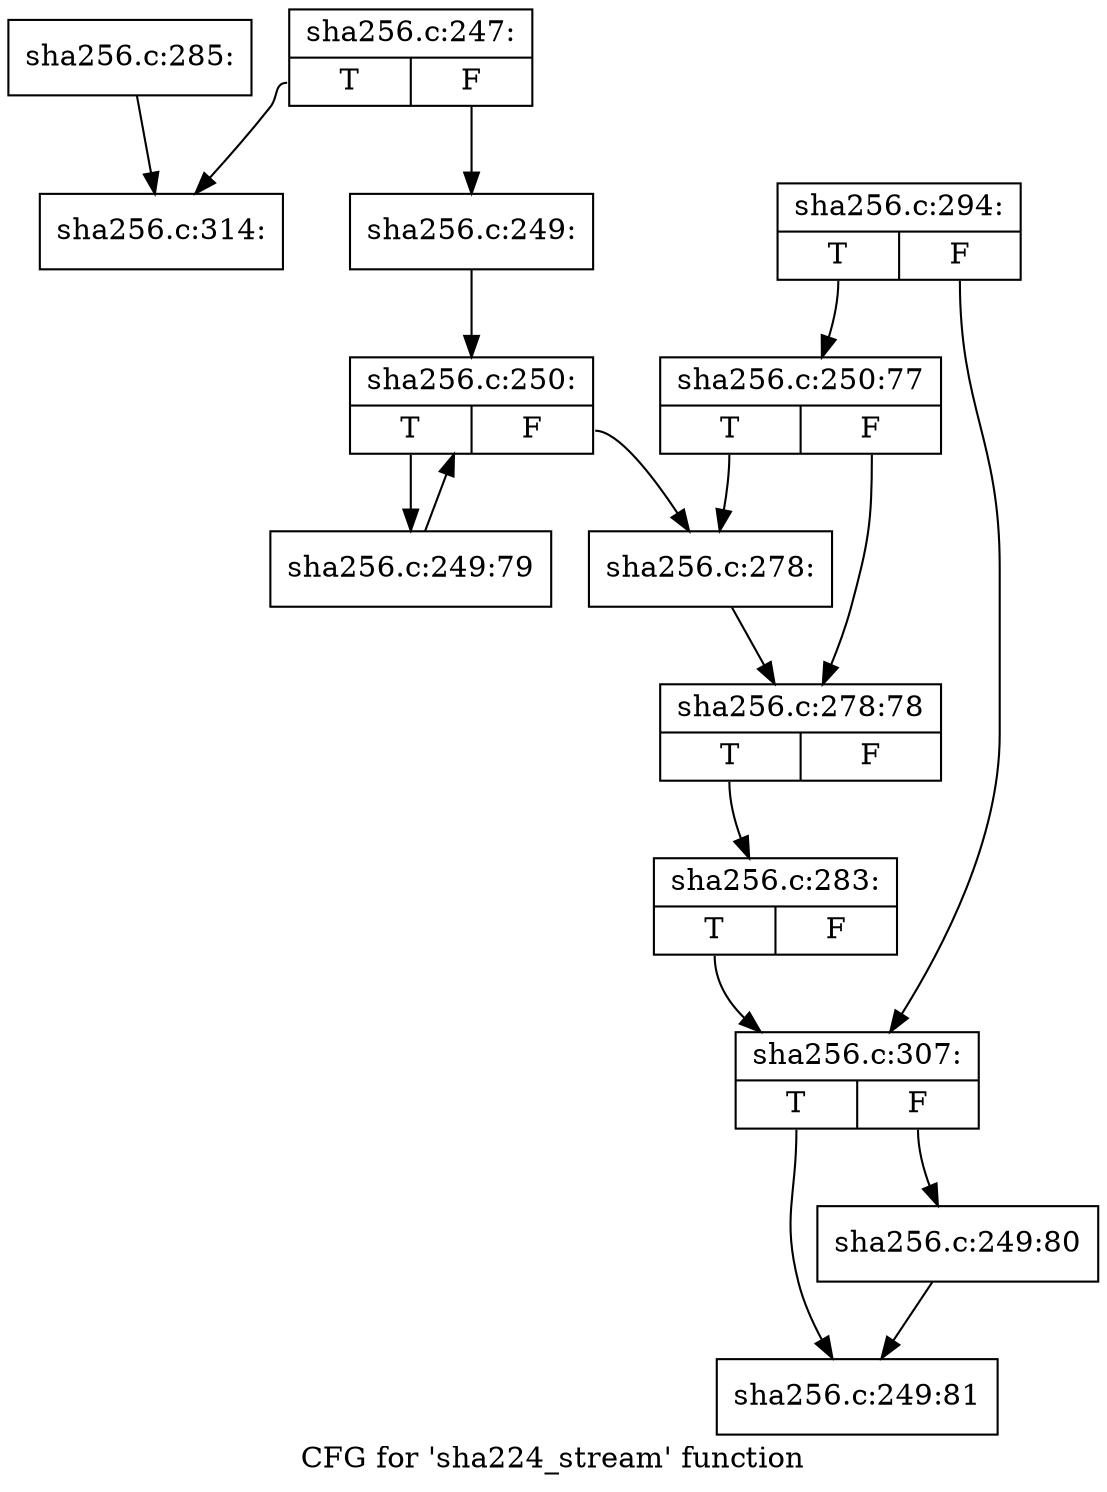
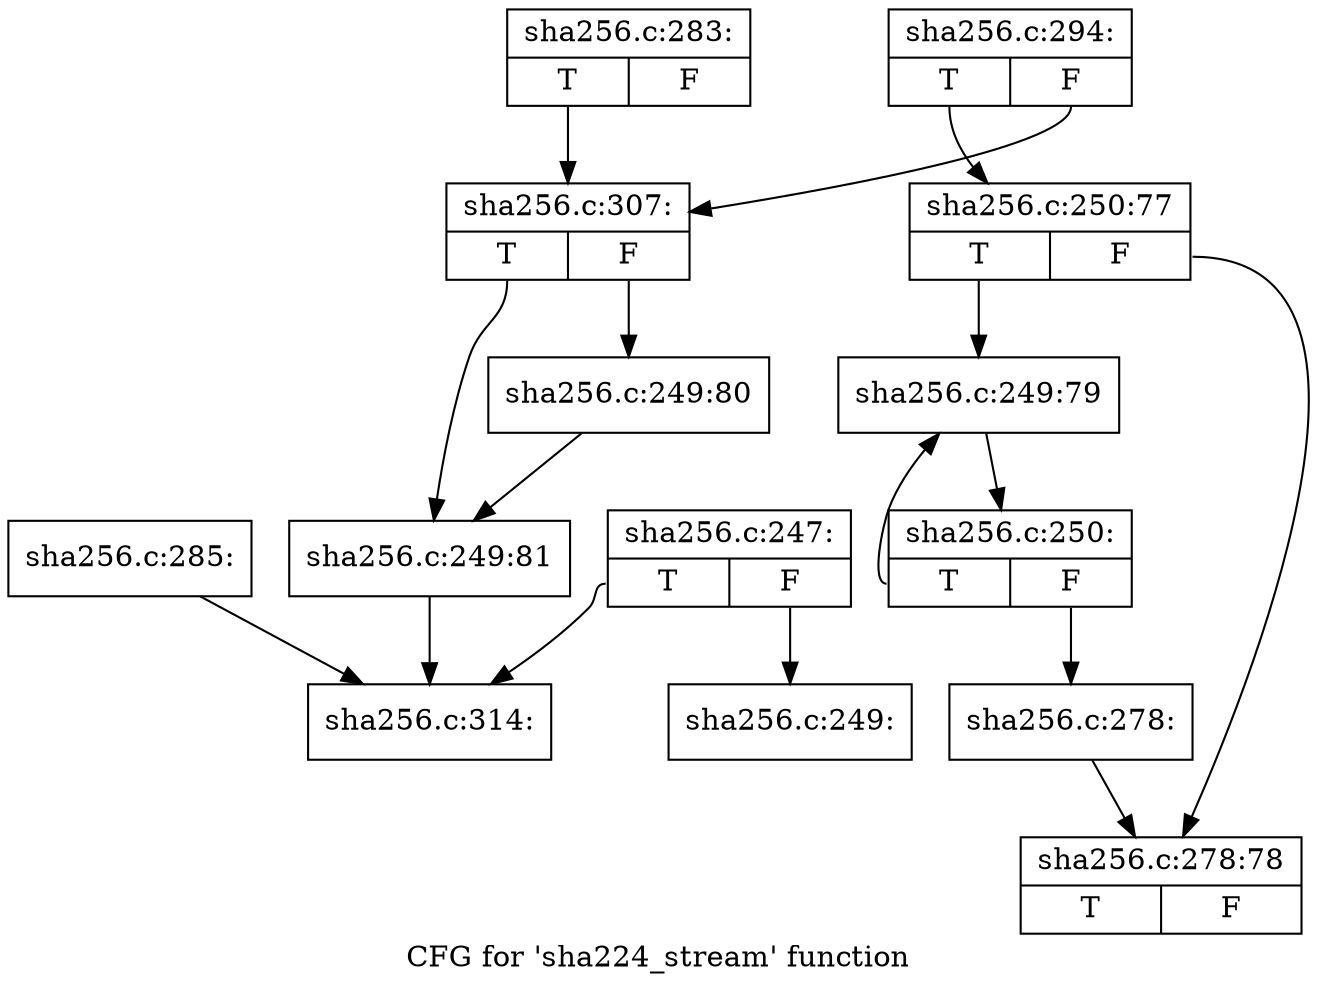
edge "sha256.c:249:" -> "sha256.c:250:": removed
edge "sha256.c:250:77" -> "sha256.c:278:": now "sha256.c:250:77" -> "sha256.c:249:79"
edge "sha256.c:249:81" -> "sha256.c:314:": added
edge "sha256.c:278:78" -> "sha256.c:283:": removed
